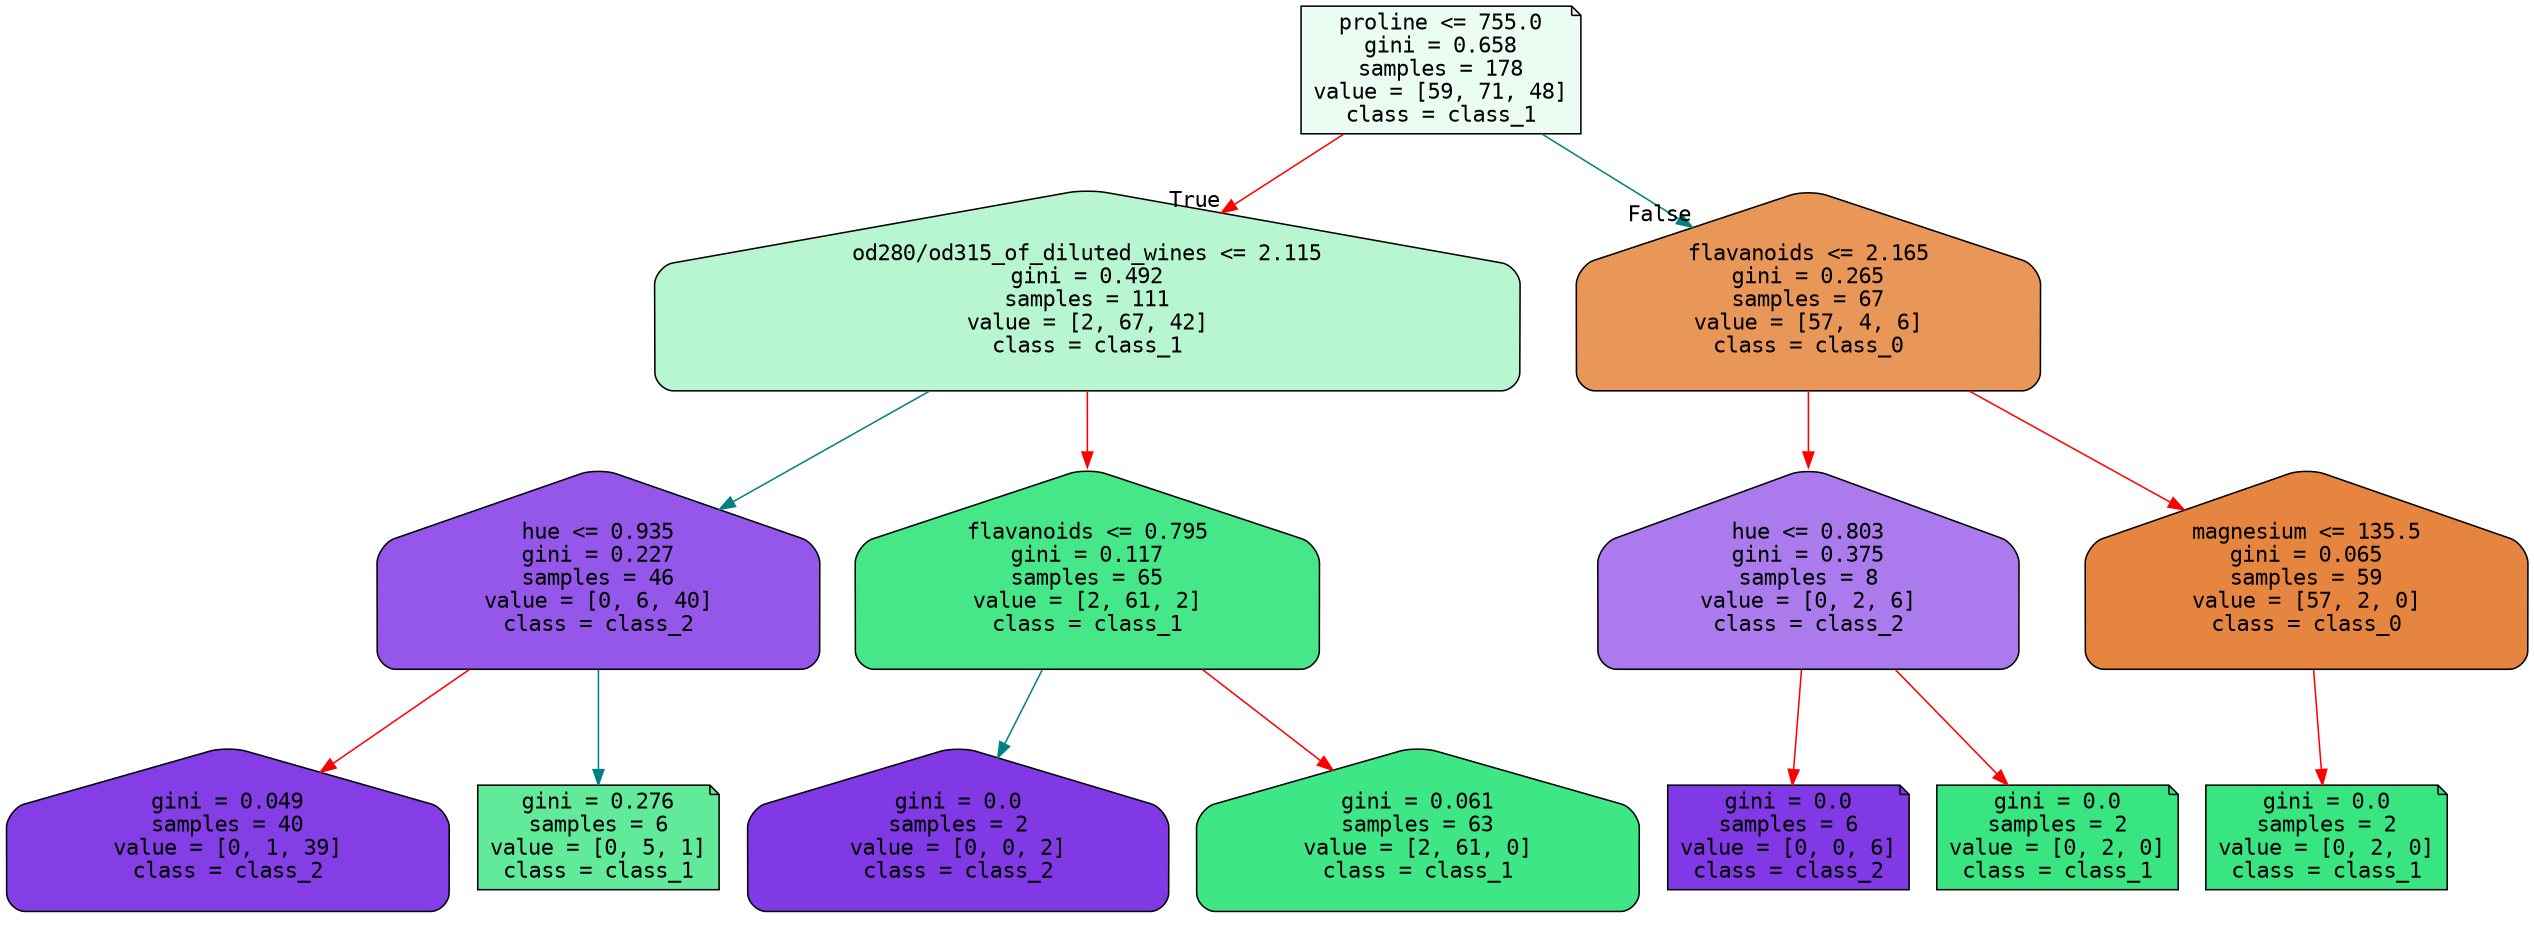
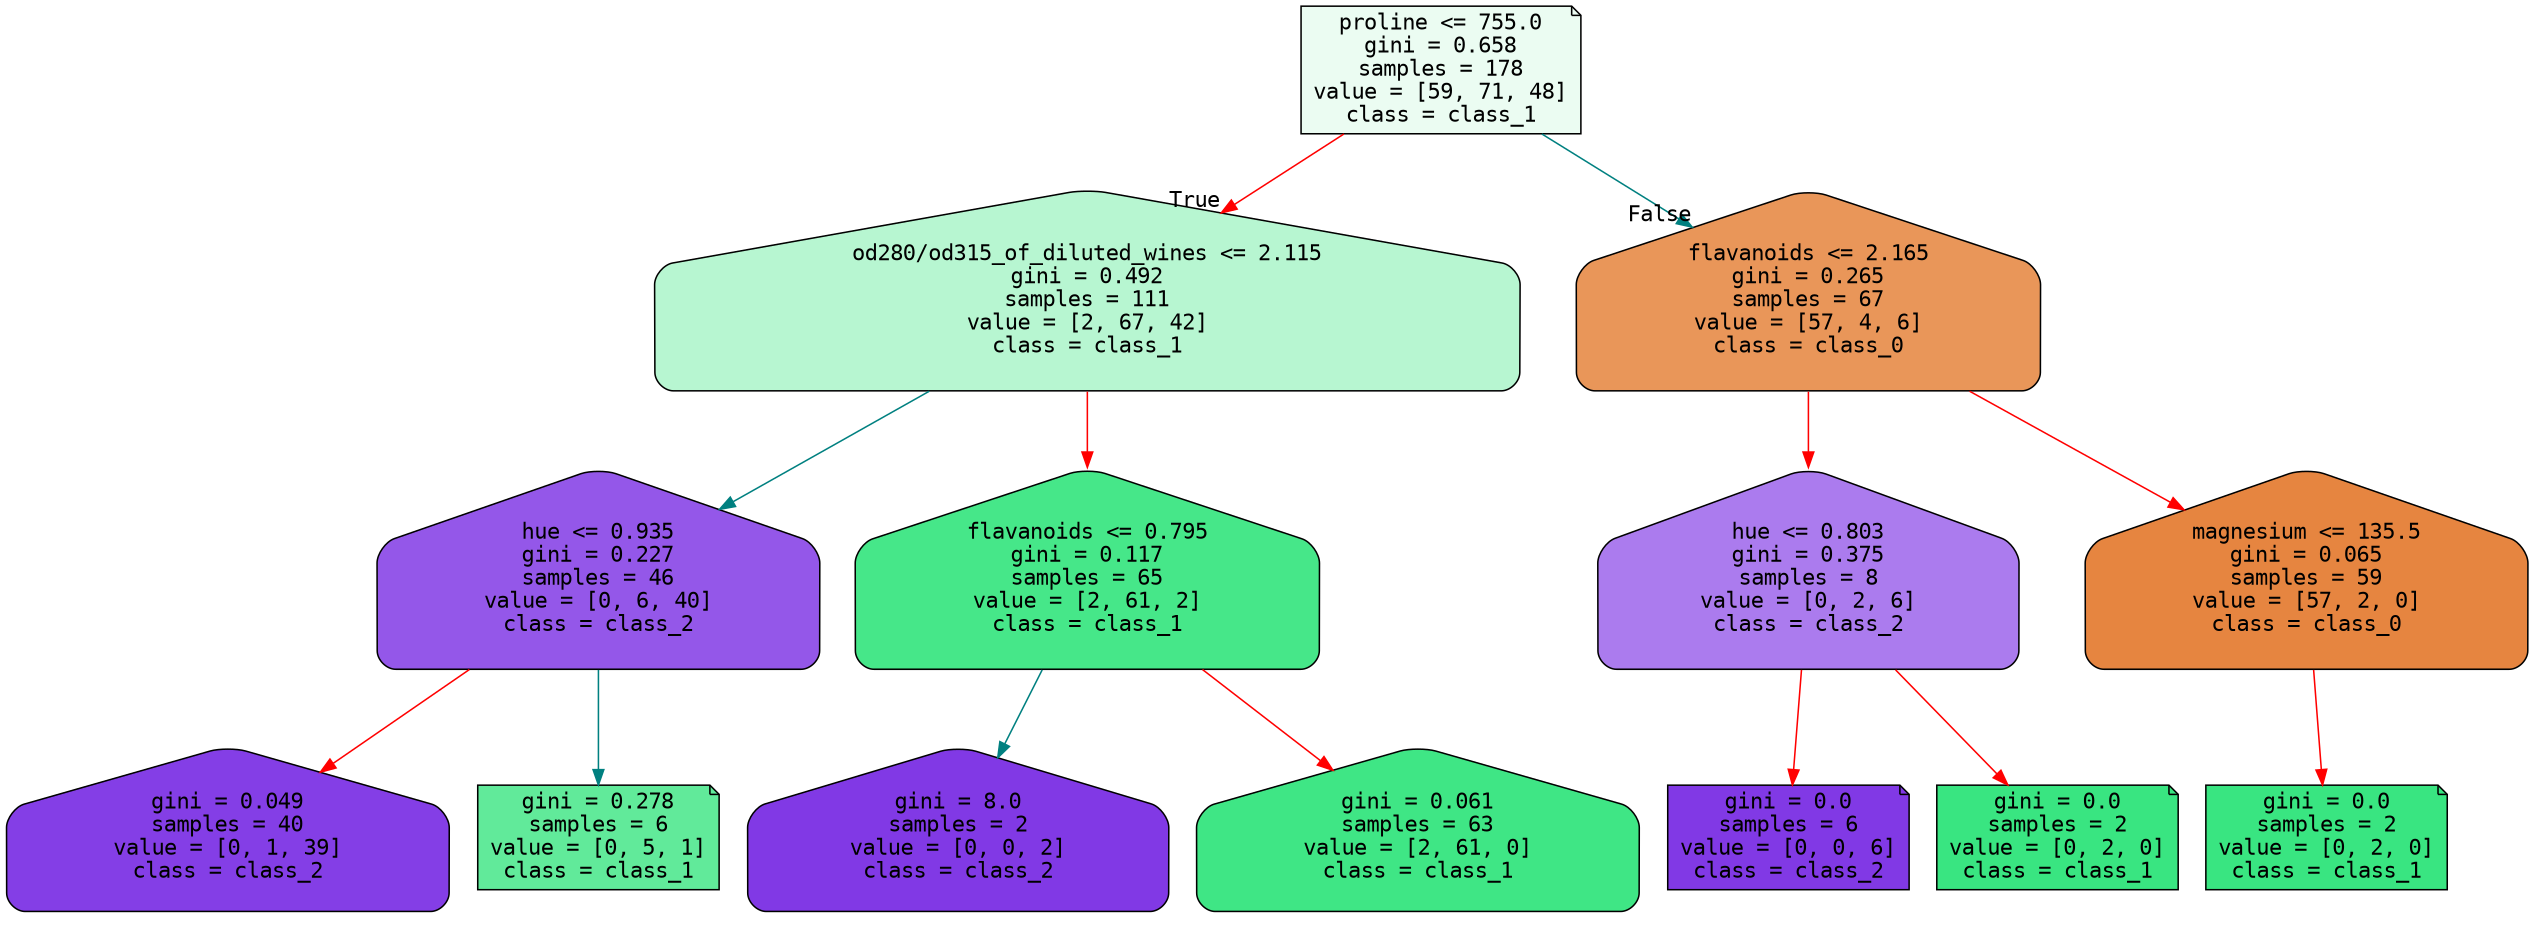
node "gini = 0.276 samples = 6 value = [0, 5, 1] class = class_1": label "gini = 0.276 samples = 6 value = [0, 5, 1] class = class_1" -> "gini = 0.278 samples = 6 value = [0, 5, 1] class = class_1"
node "gini = 0.0 samples = 2 value = [0, 0, 2] class = class_2": label "gini = 0.0 samples = 2 value = [0, 0, 2] class = class_2" -> "gini = 8.0 samples = 2 value = [0, 0, 2] class = class_2"
